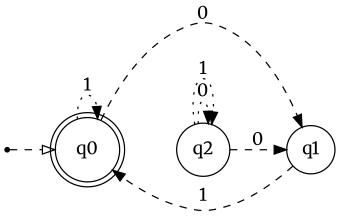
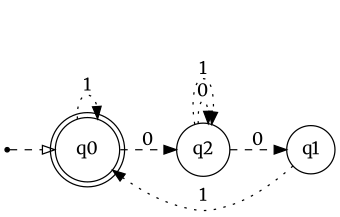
edge "q0" -> "q1": now "q0" -> "q2"
edge "q1" -> "q0": style dashed -> dotted
